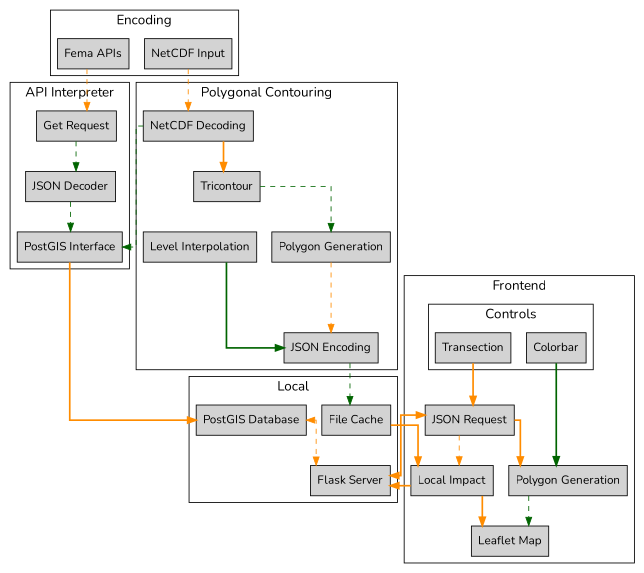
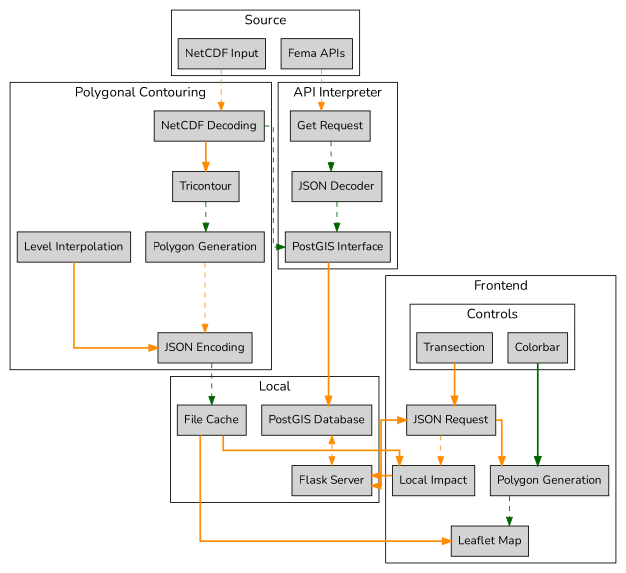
cluster "Encoding": label "Encoding" -> "Source"
edge "Level Interpolation" -> "JSON Encoding": color darkgreen -> darkorange
edge "Local Impact" -> "Leaflet Map": now "File Cache" -> "Leaflet Map"
